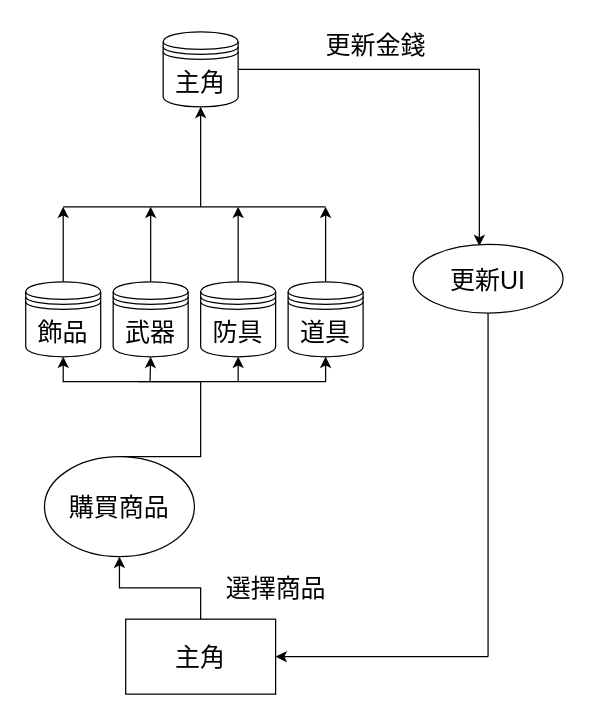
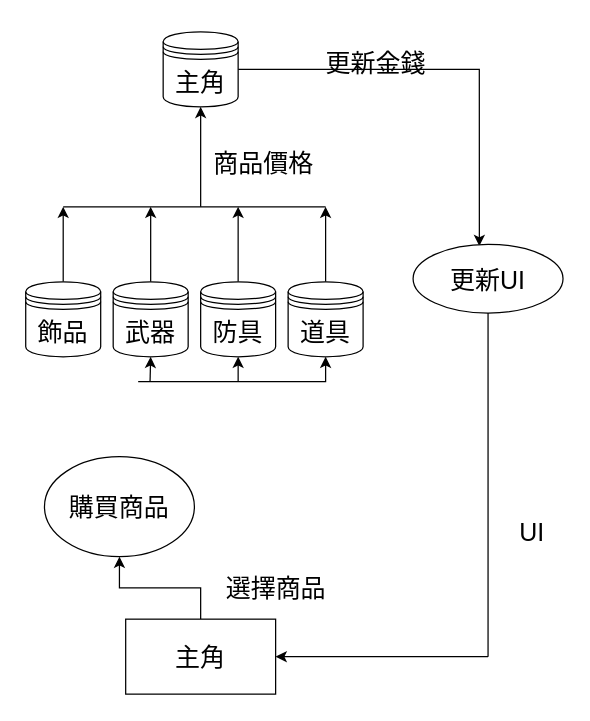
node "更新金錢": moved (376, 44) -> (376, 63)
node "商品價格": added
edge "購買商品" -> "飾品": removed
node "UI": added
